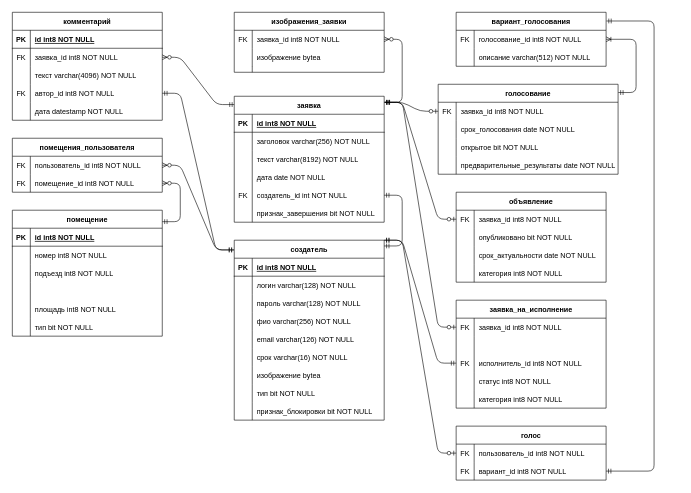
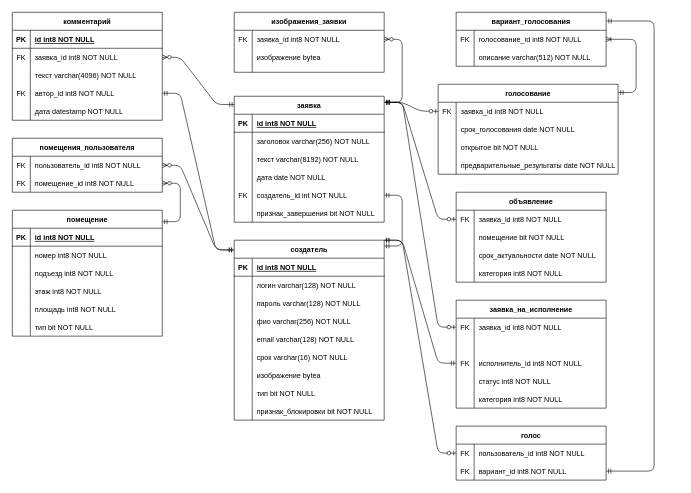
node "опубликовано bit NOT NULL": label "опубликовано bit NOT NULL" -> "помещение bit NOT NULL"
node "этаж int8 NOT NULL": added
node "email varchar(126) NOT NULL": label "email varchar(126) NOT NULL" -> "email varchar(128) NOT NULL"
